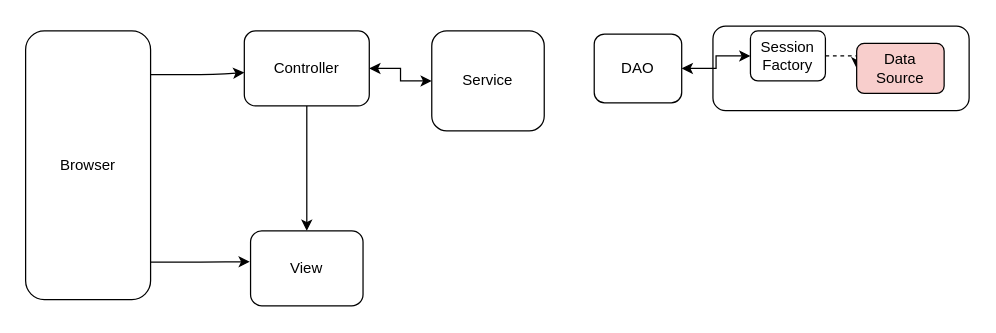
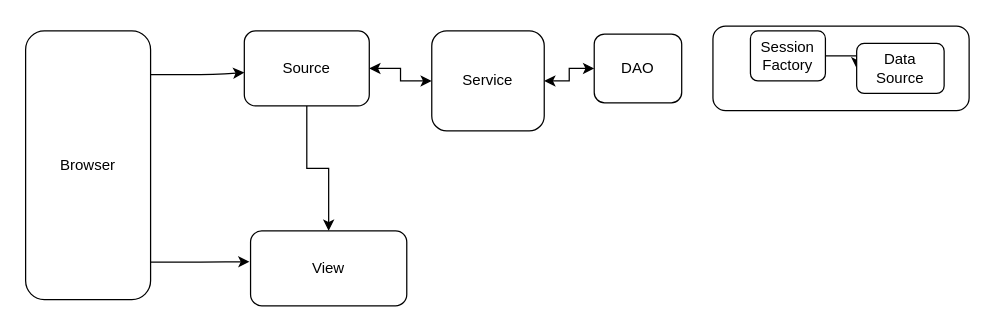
edge "Session Factory" -> "Data Source": style dashed -> solid
edge "Session Factory" -- "DAO": removed
node "Controller": label "Controller" -> "Source"
node "Data Source": fillcolor #f8cecc -> #ffffff
edge "DAO" -- "Service": added
node "View": size 113x75 -> 156x75
